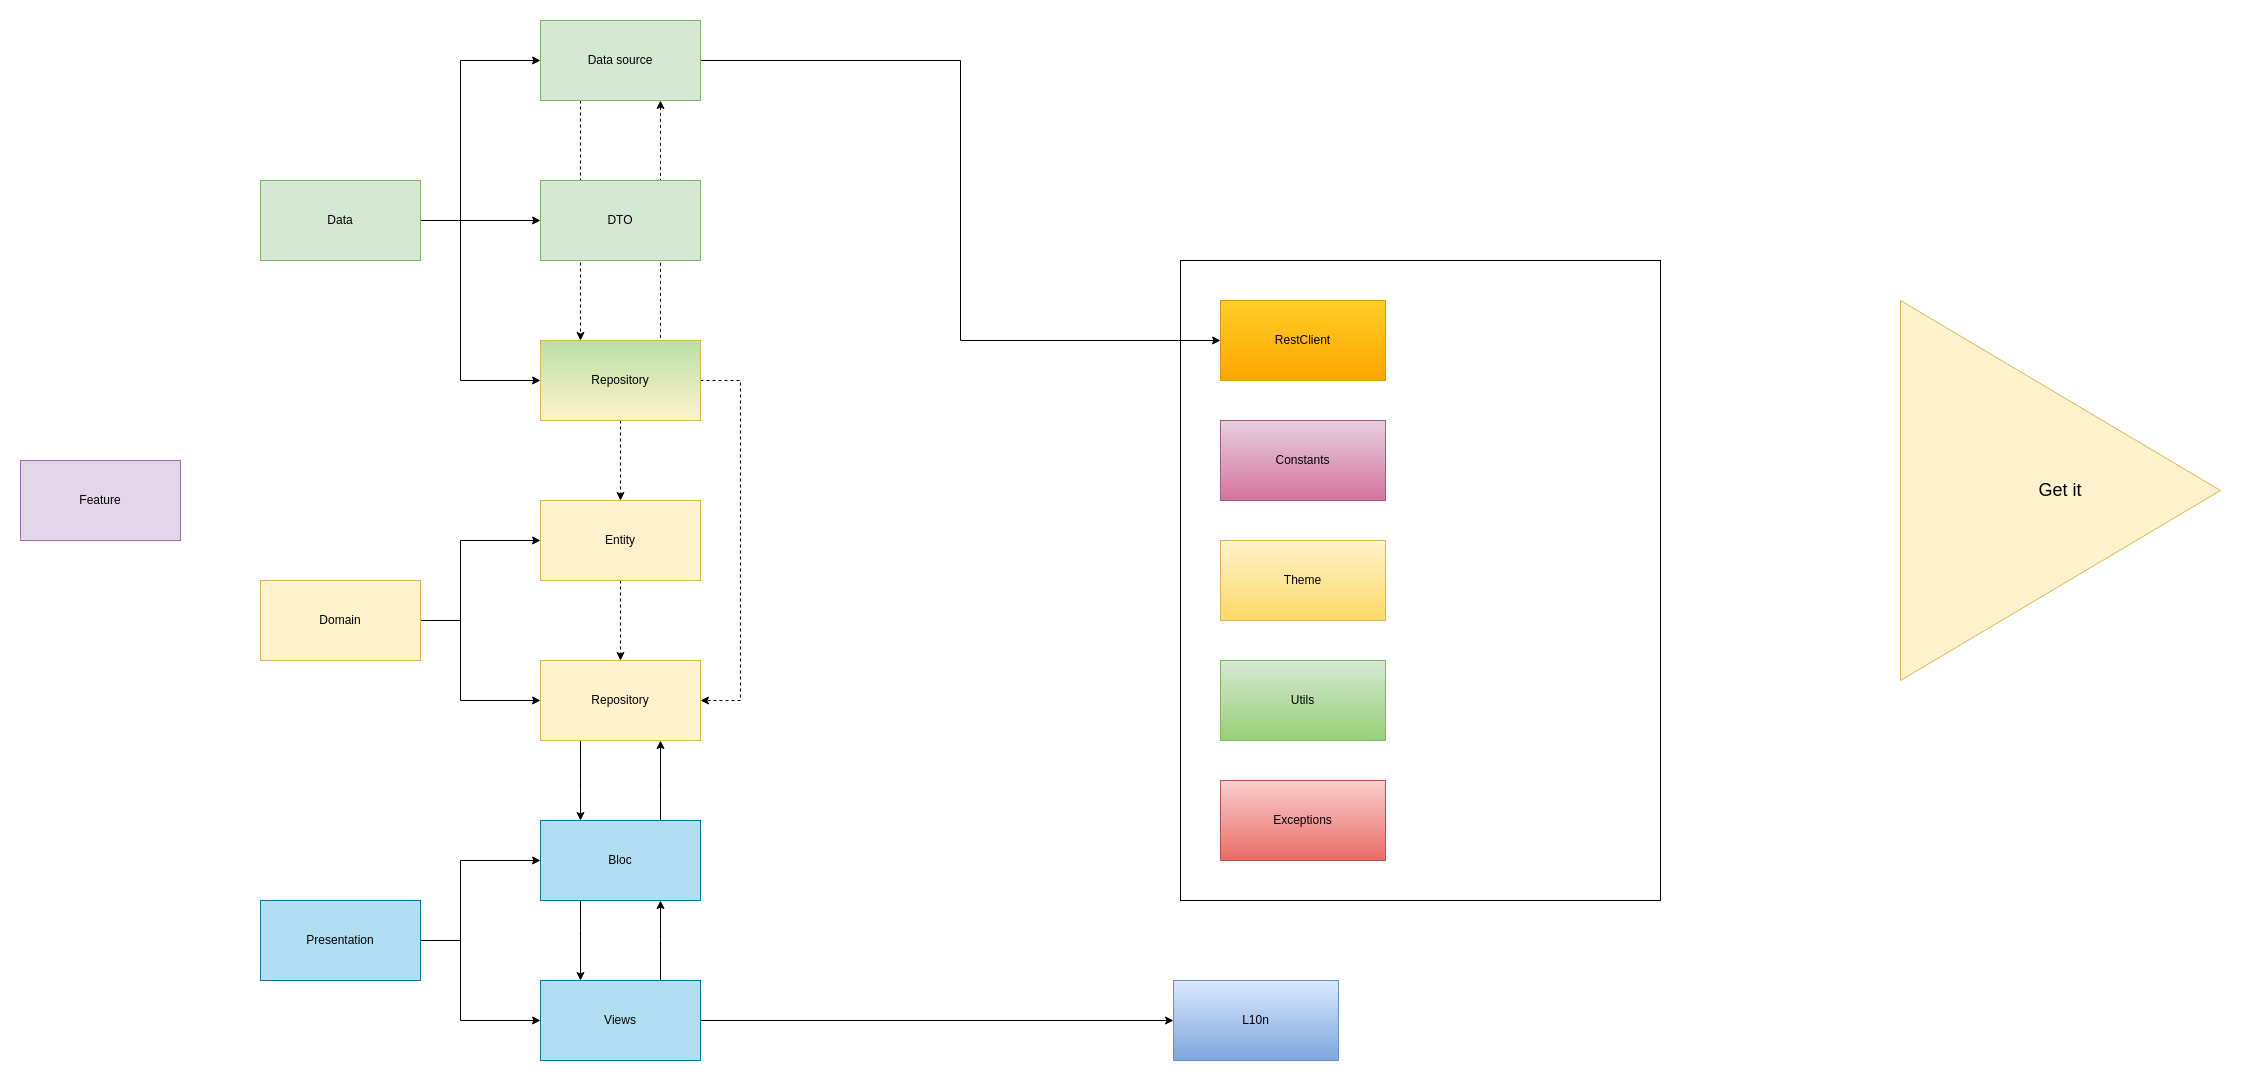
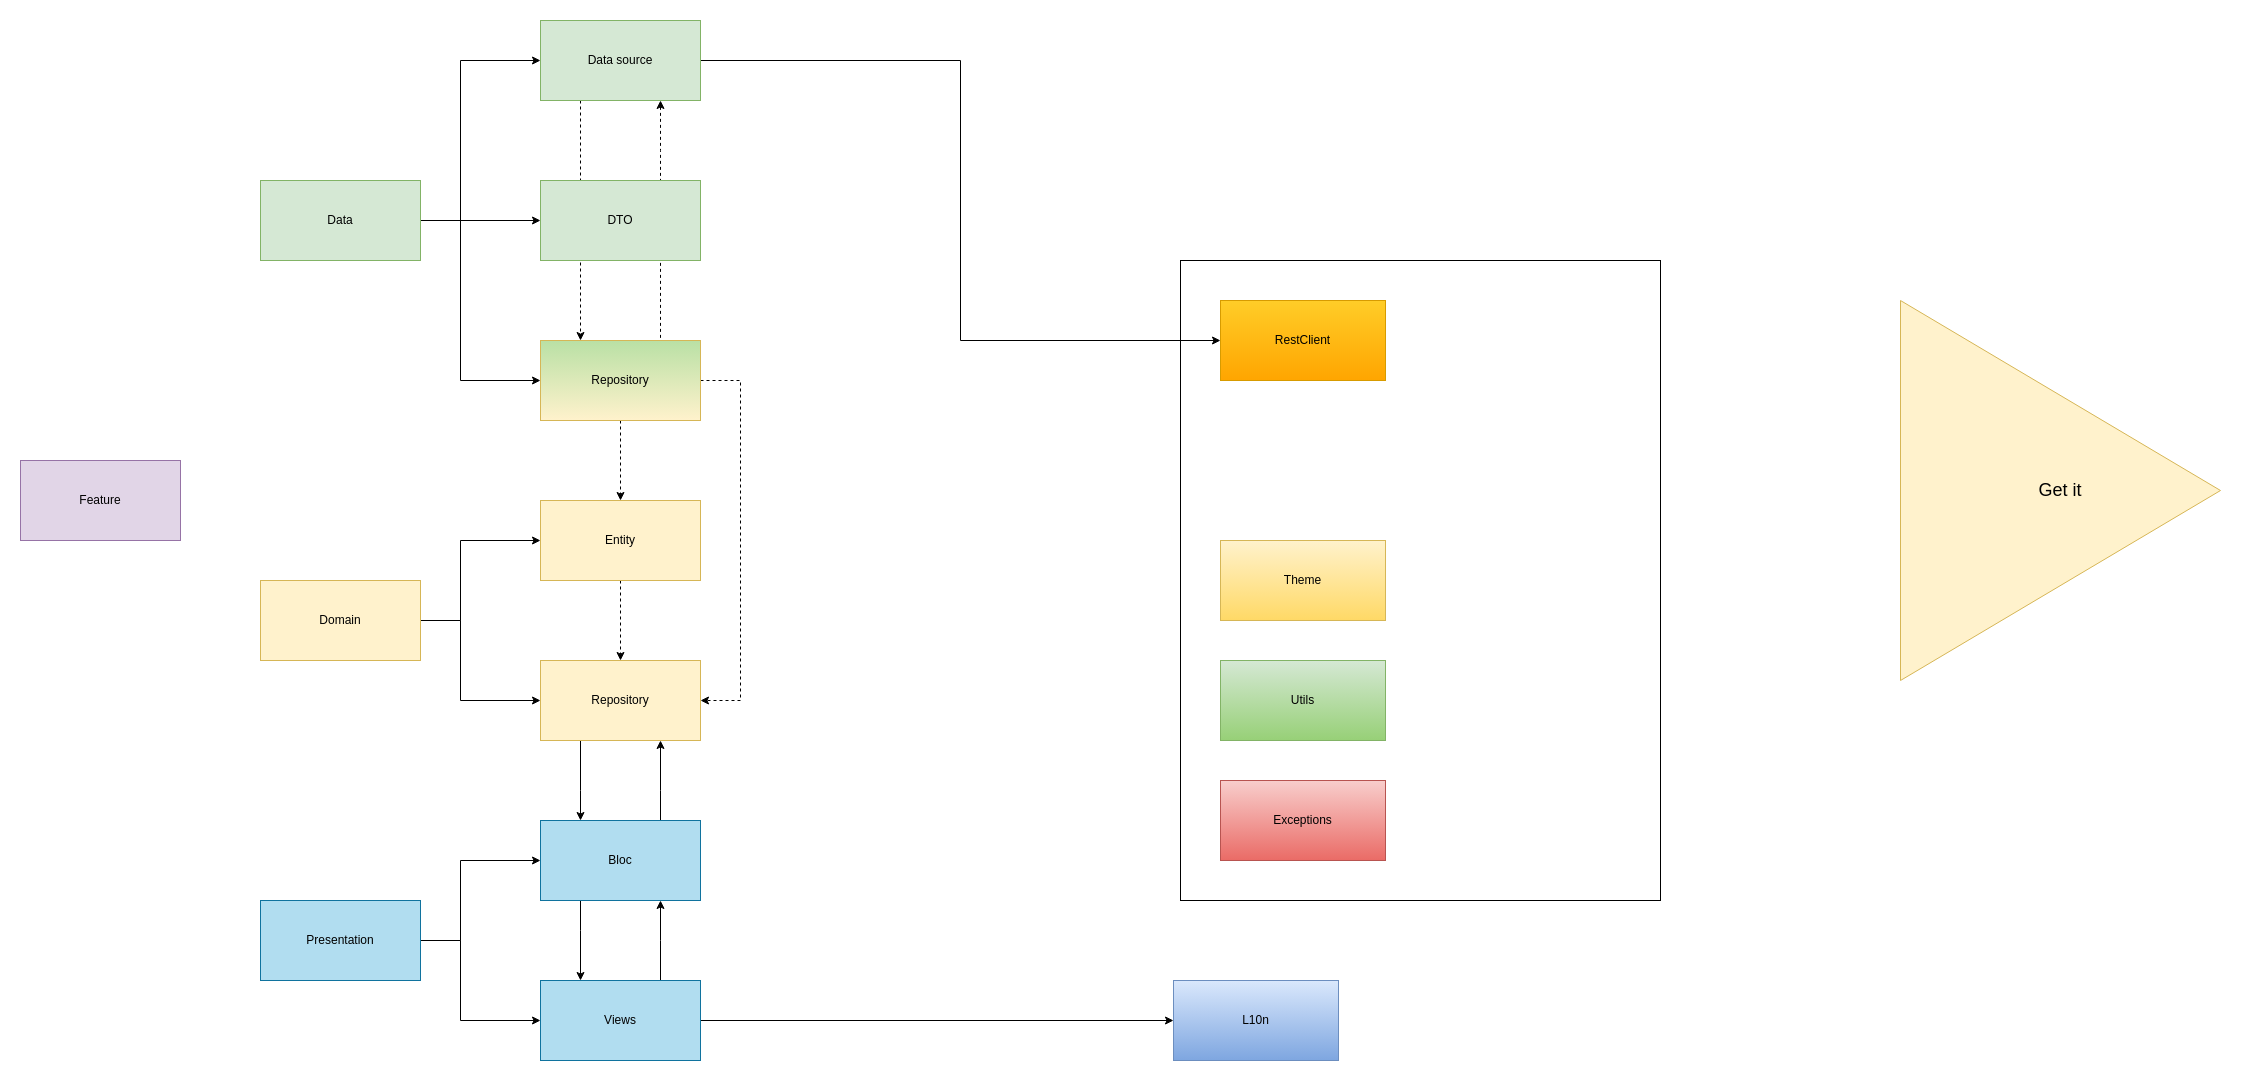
node "Constants": removed
